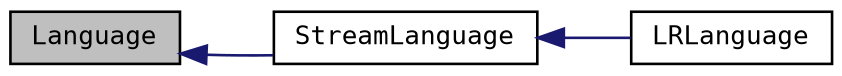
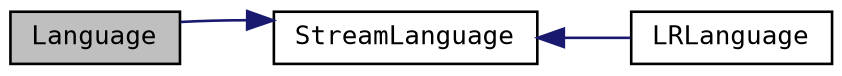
edge "StreamLanguage" -> "Language": reversed
